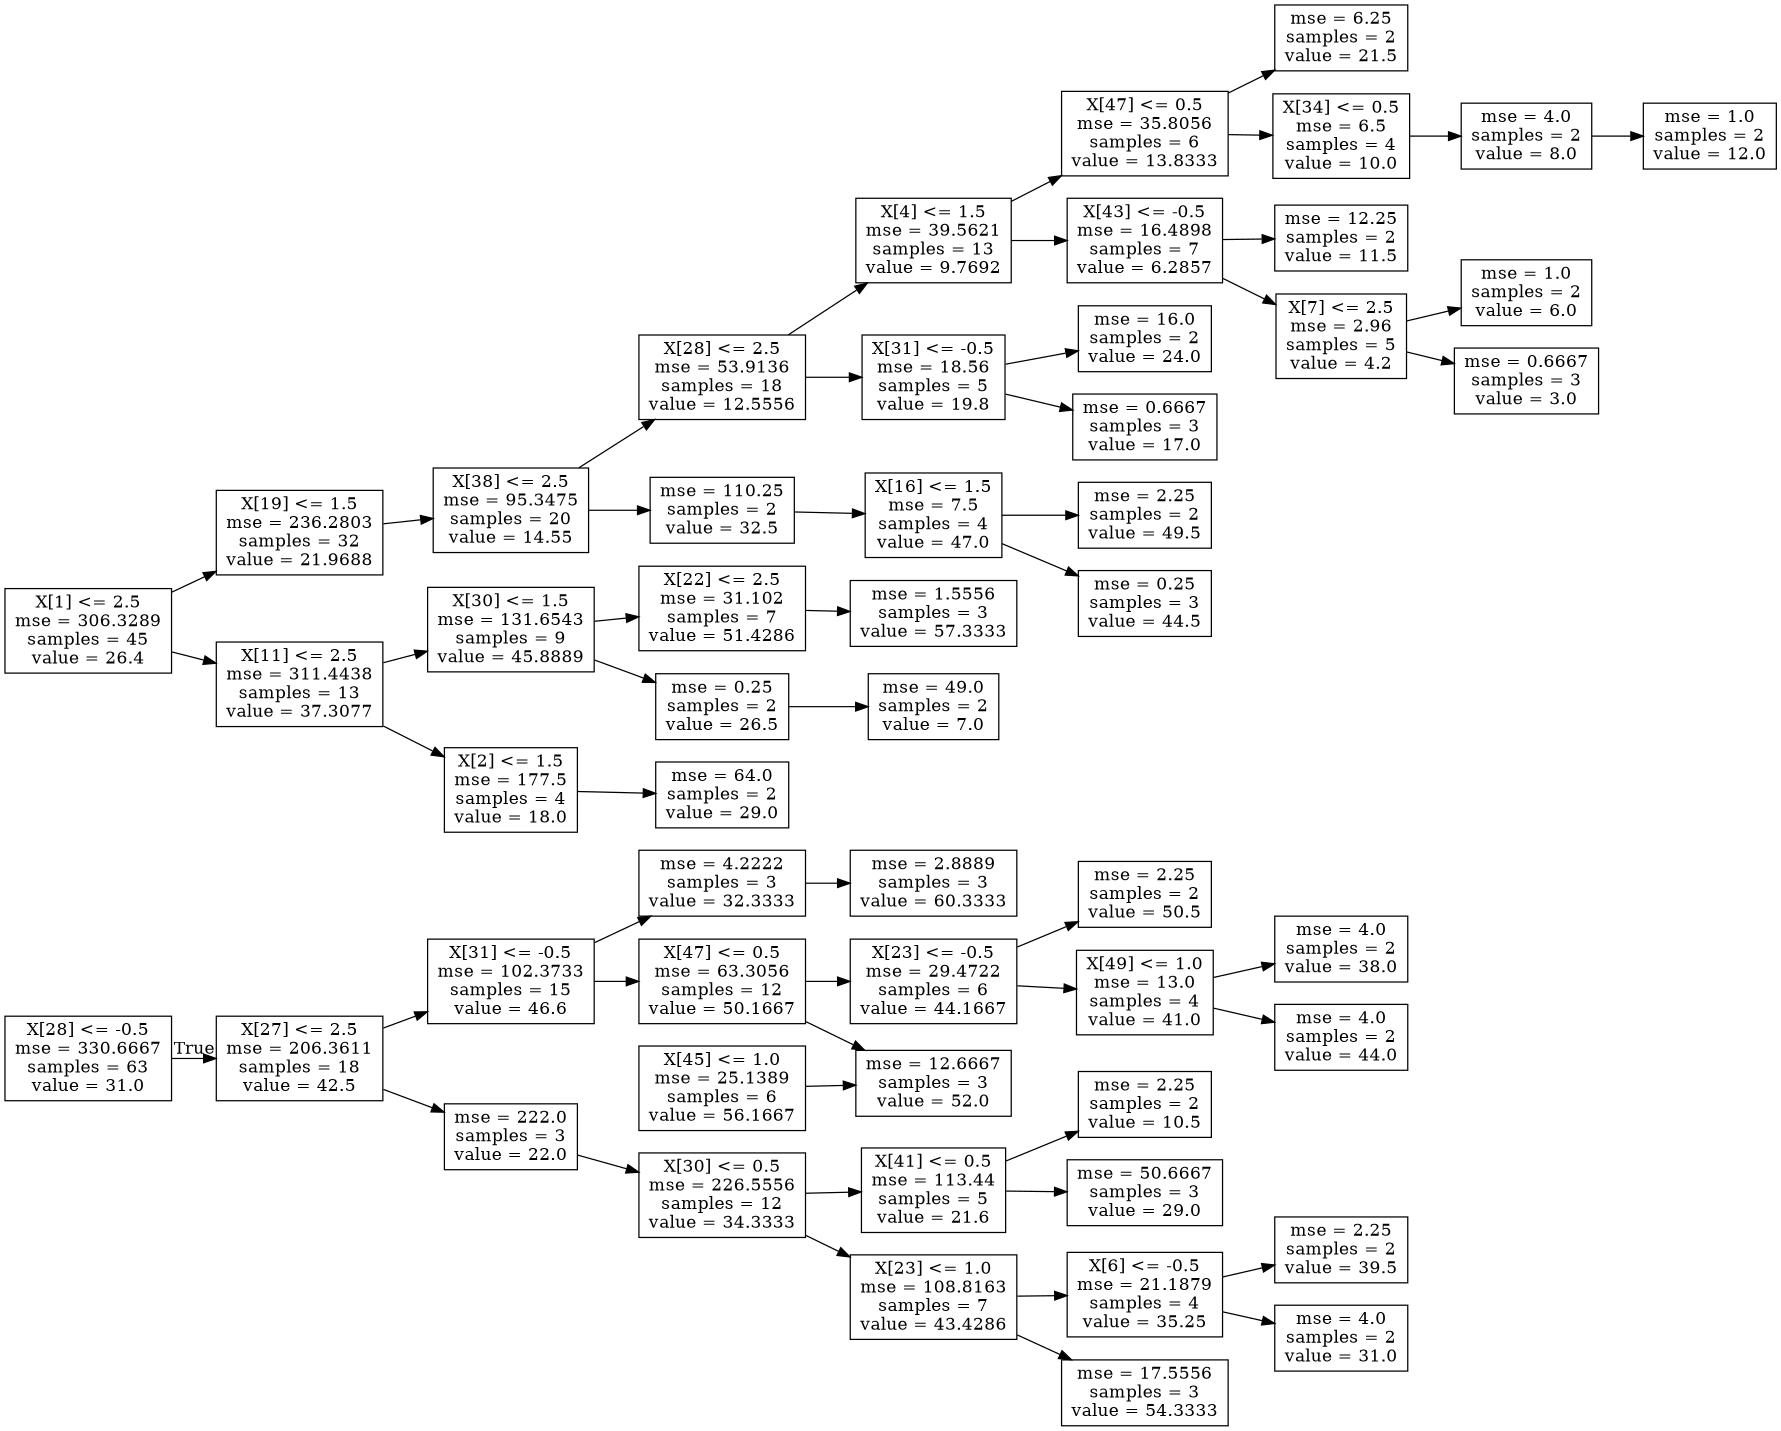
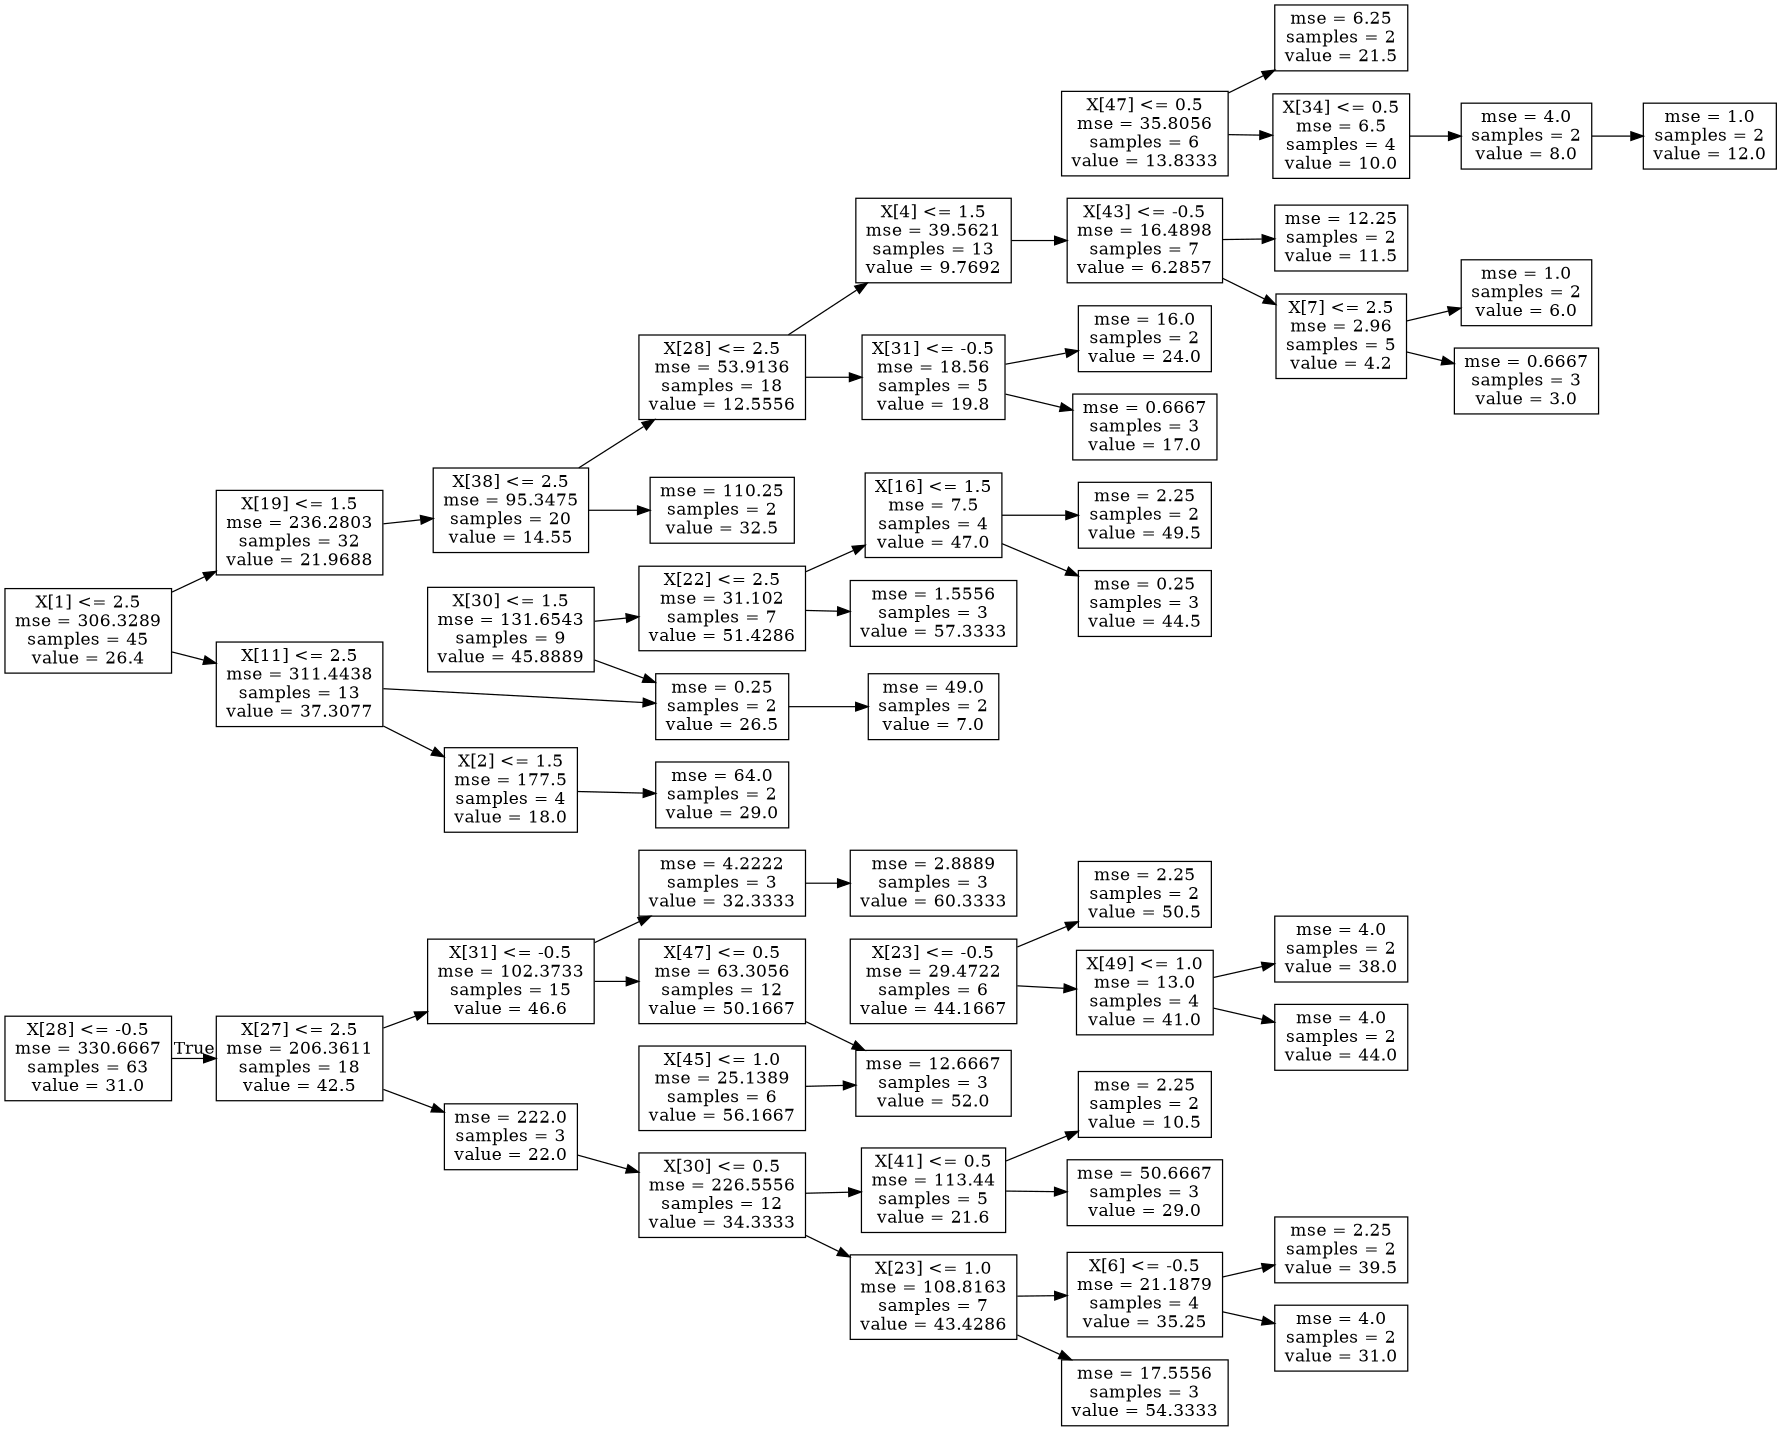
edge "X[4] <= 1.5 mse = 39.5621 samples = 13 value = 9.7692" -> "X[47] <= 0.5 mse = 35.8056 samples = 6 value = 13.8333": removed
edge "mse = 110.25 samples = 2 value = 32.5" -> "X[16] <= 1.5 mse = 7.5 samples = 4 value = 47.0": now "X[22] <= 2.5 mse = 31.102 samples = 7 value = 51.4286" -> "X[16] <= 1.5 mse = 7.5 samples = 4 value = 47.0"
edge "X[11] <= 2.5 mse = 311.4438 samples = 13 value = 37.3077" -> "X[30] <= 1.5 mse = 131.6543 samples = 9 value = 45.8889": now "X[11] <= 2.5 mse = 311.4438 samples = 13 value = 37.3077" -> "mse = 0.25 samples = 2 value = 26.5"
edge "X[47] <= 0.5 mse = 63.3056 samples = 12 value = 50.1667" -> "X[23] <= -0.5 mse = 29.4722 samples = 6 value = 44.1667": removed
